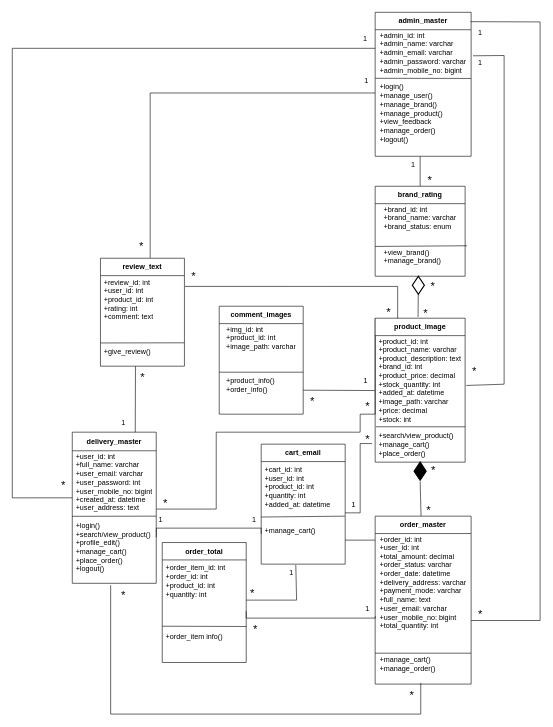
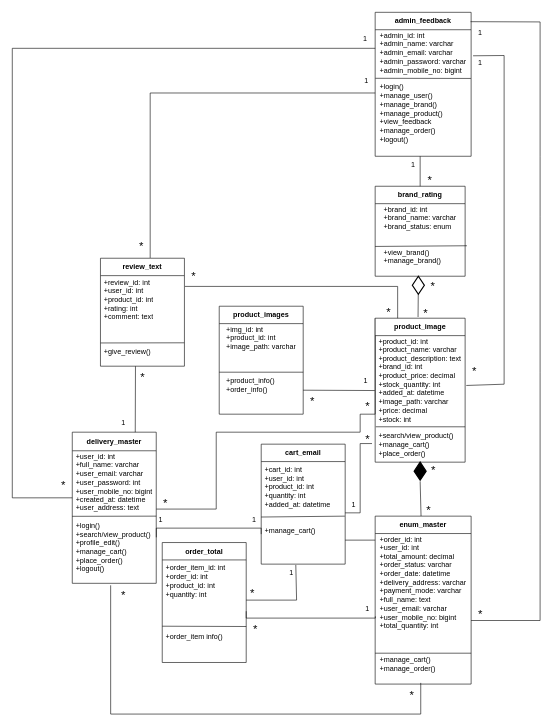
node "admin_master": label "admin_master" -> "admin_feedback"
node "comment_images": label "comment_images" -> "product_images"
node "order_master": label "order_master" -> "enum_master"
